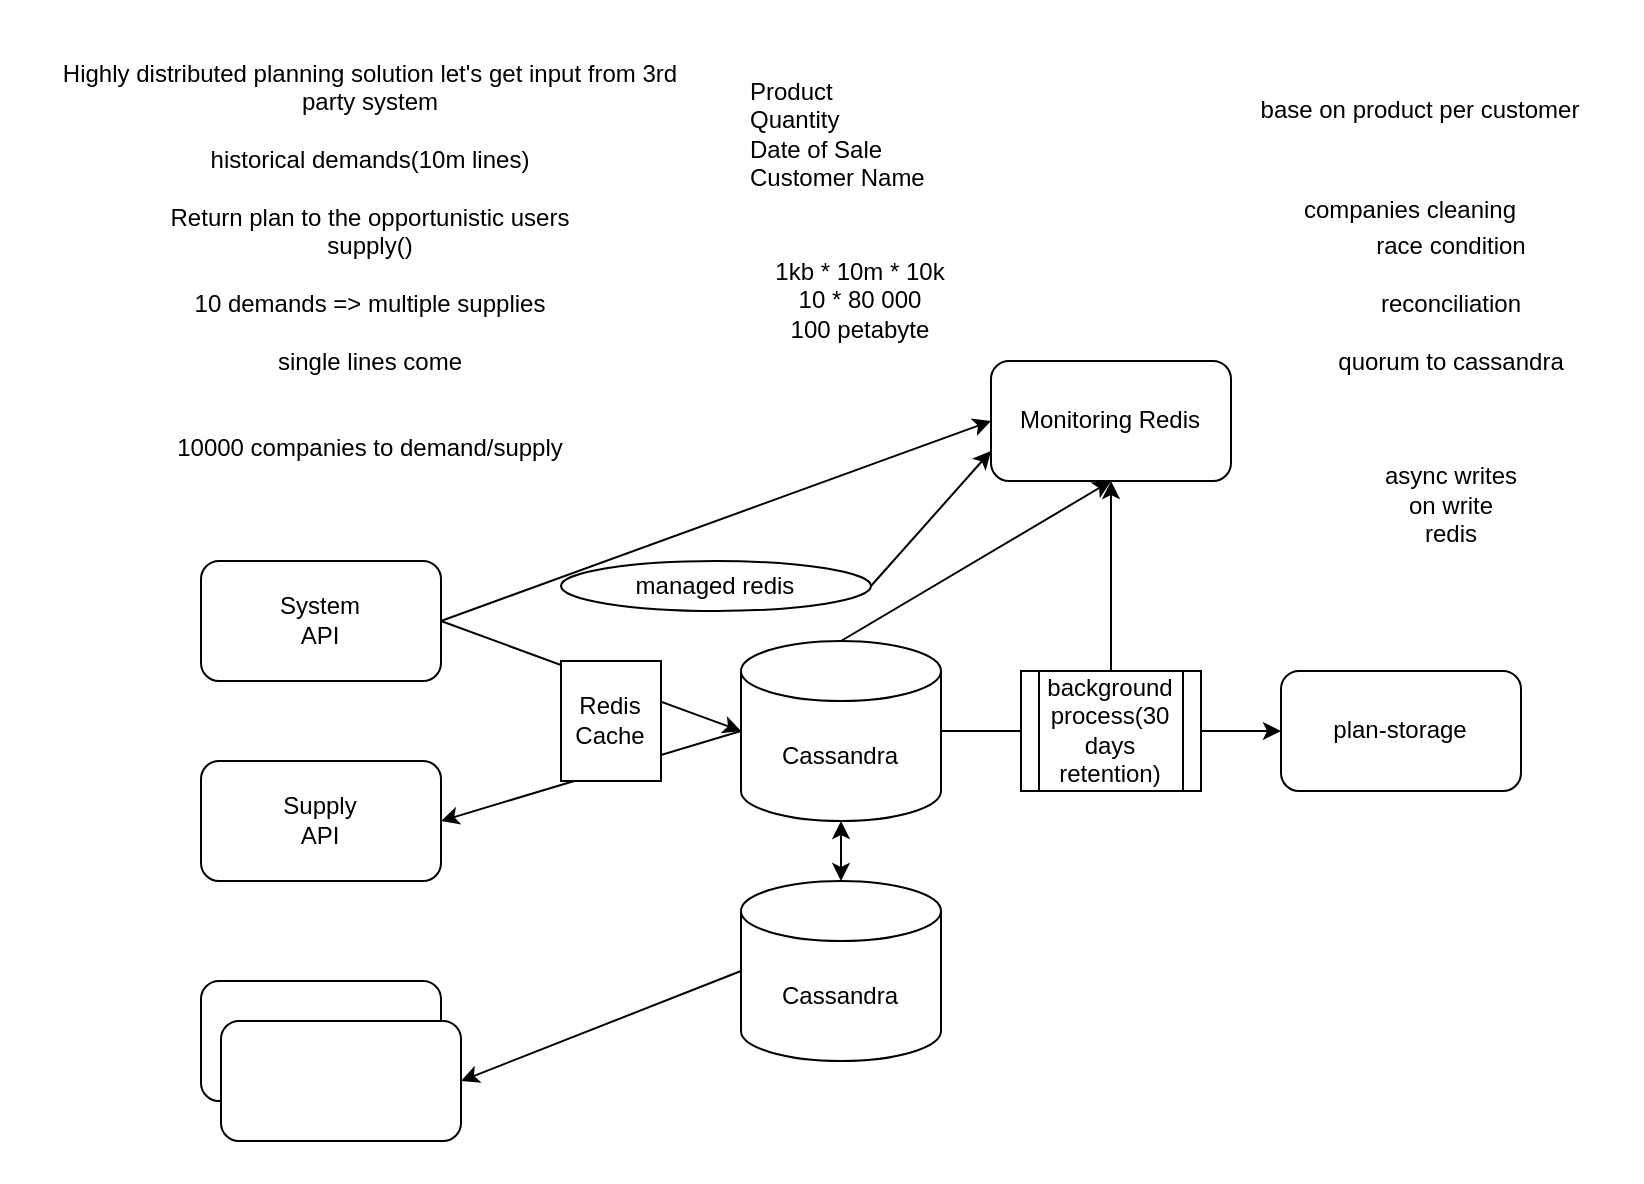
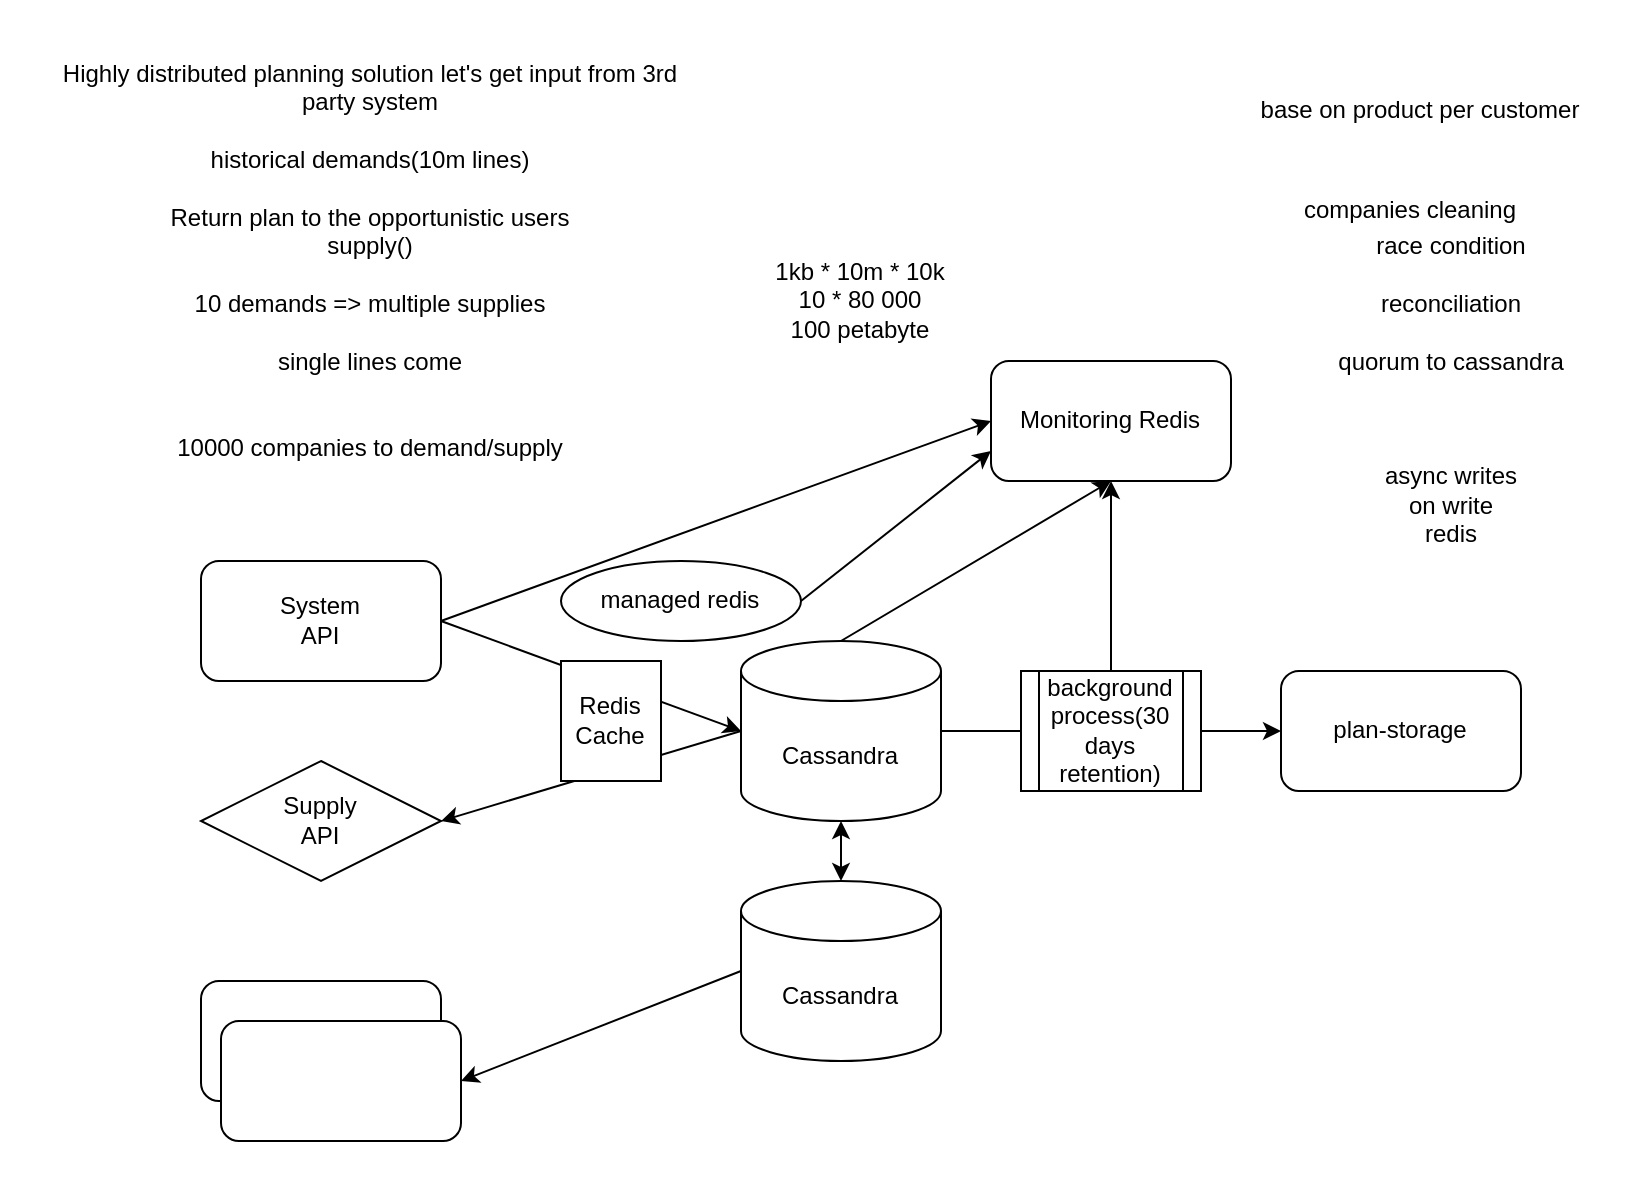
node "Product Quantity Date of Sale Customer Name": removed
node "managed redis": size 310x50 -> 240x80
node "Supply API": shape rounded rectangle -> diamond
